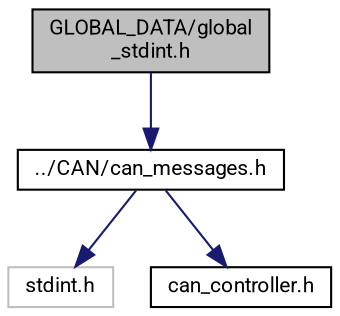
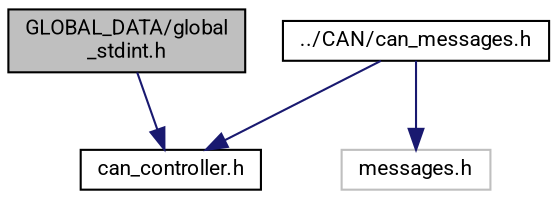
edge "GLOBAL_DATA/global _stdint.h" -> "../CAN/can_messages.h": now "GLOBAL_DATA/global _stdint.h" -> "can_controller.h"
node "stdint.h": label "stdint.h" -> "messages.h"
